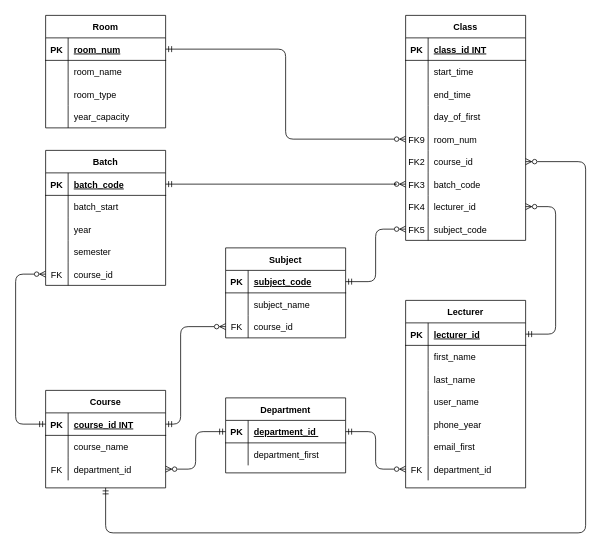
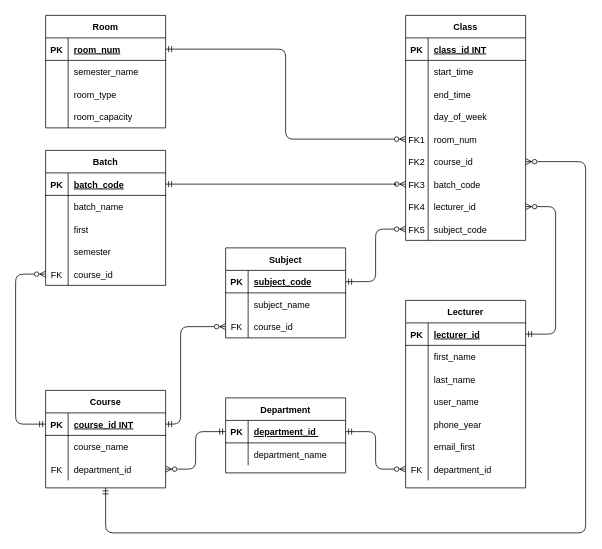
node "room_name": label "room_name" -> "semester_name"
node "year_capacity": label "year_capacity" -> "room_capacity"
node "day_of_first": label "day_of_first" -> "day_of_week"
node "FK9": label "FK9" -> "FK1"
node "batch_start": label "batch_start" -> "batch_name"
node "year": label "year" -> "first"
node "department_first": label "department_first" -> "department_name"
